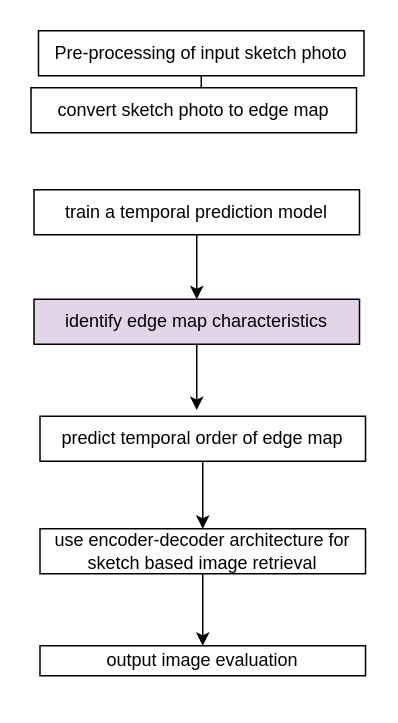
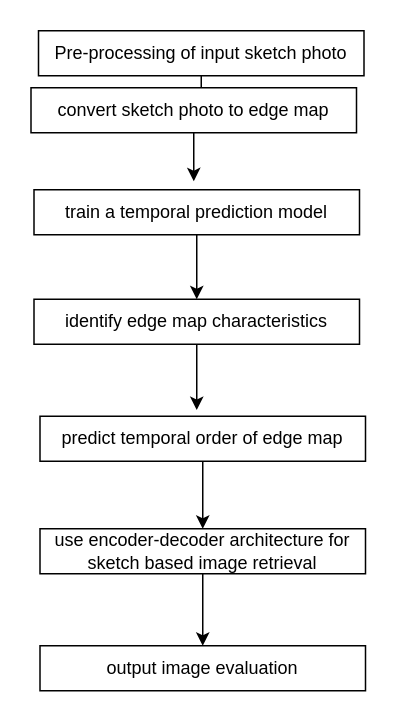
edge "convert sketch photo to edge map" -> "train a temporal prediction model": added
node "identify edge map characteristics": fillcolor #e1d5e7 -> #ffffff
node "output image evaluation": size 326x30 -> 326x45
